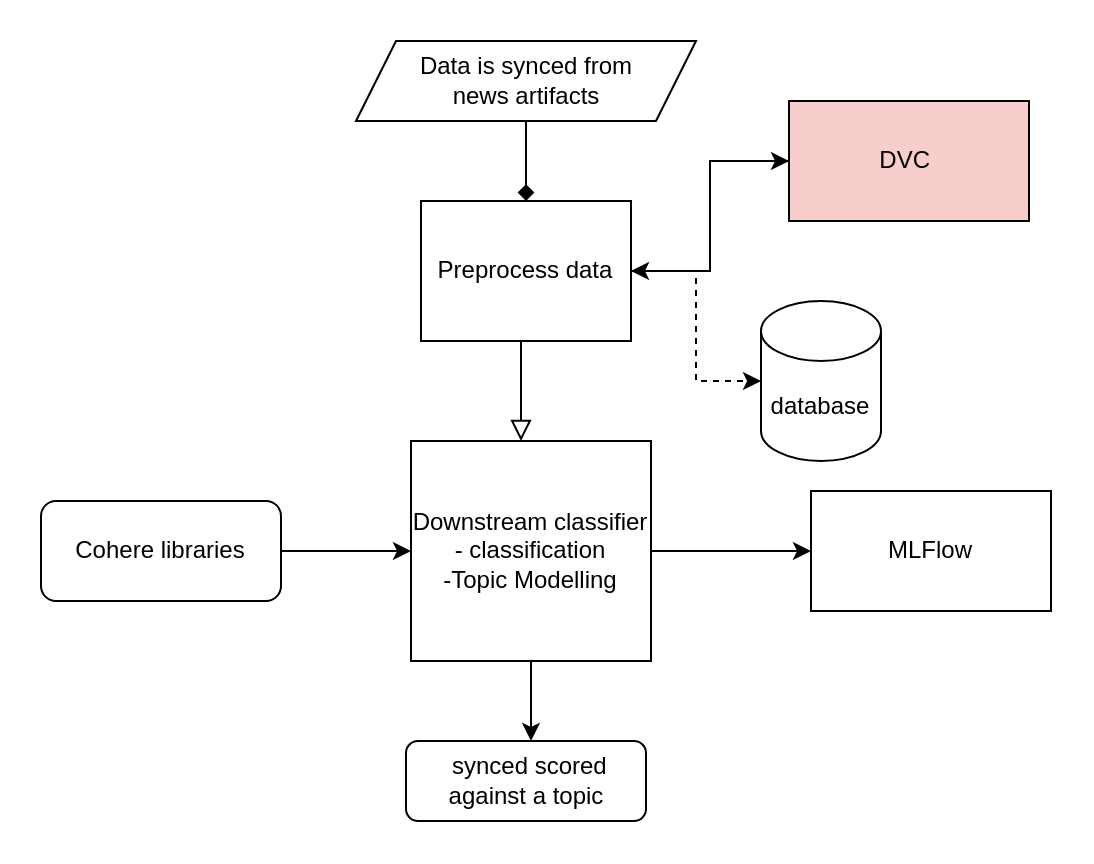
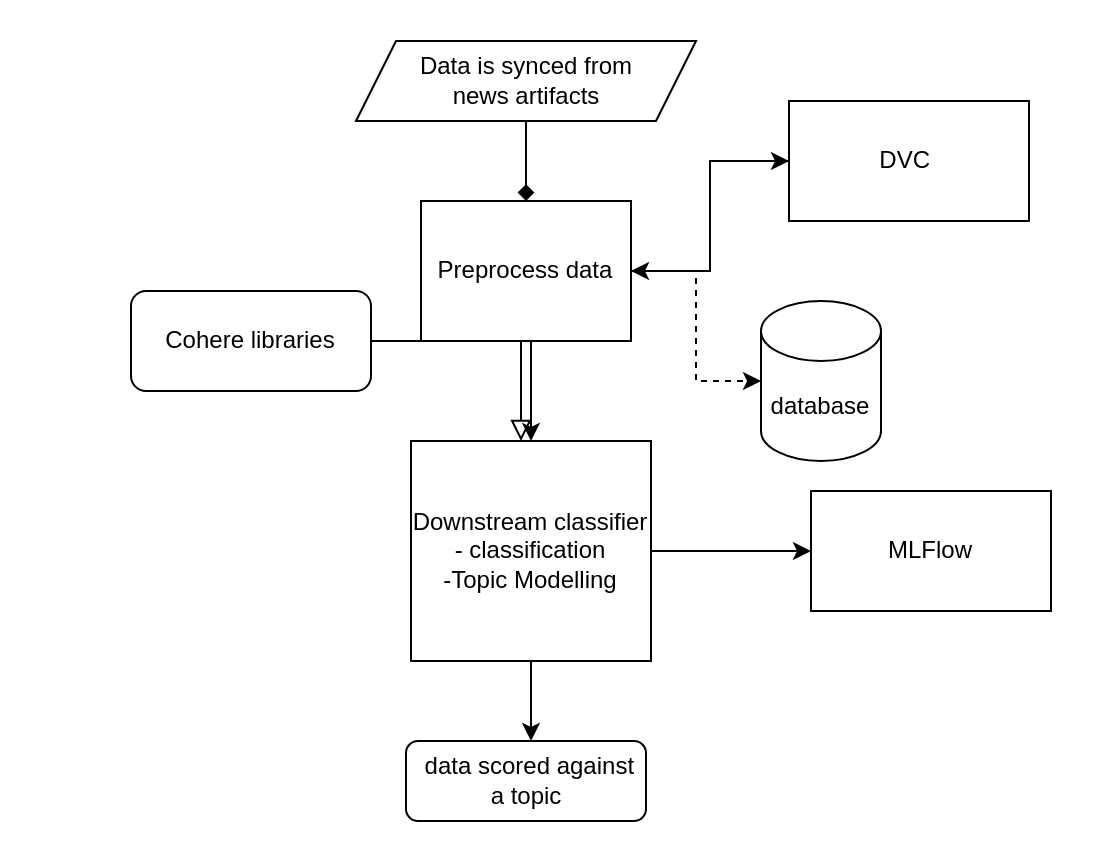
node "DVC": fillcolor #f8cecc -> #ffffff
node "Cohere libraries": moved (161, 551) -> (251, 341)
node "synced scored against a topic": label "synced scored against a topic" -> "data scored against a topic"
